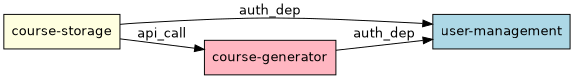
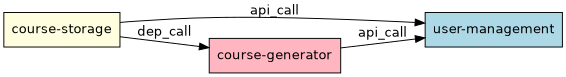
edge "course-storage" -> "user-management": label "auth_dep" -> "api_call"
edge "course-storage" -> "course-generator": label "api_call" -> "dep_call"
edge "course-generator" -> "user-management": label "auth_dep" -> "api_call"
